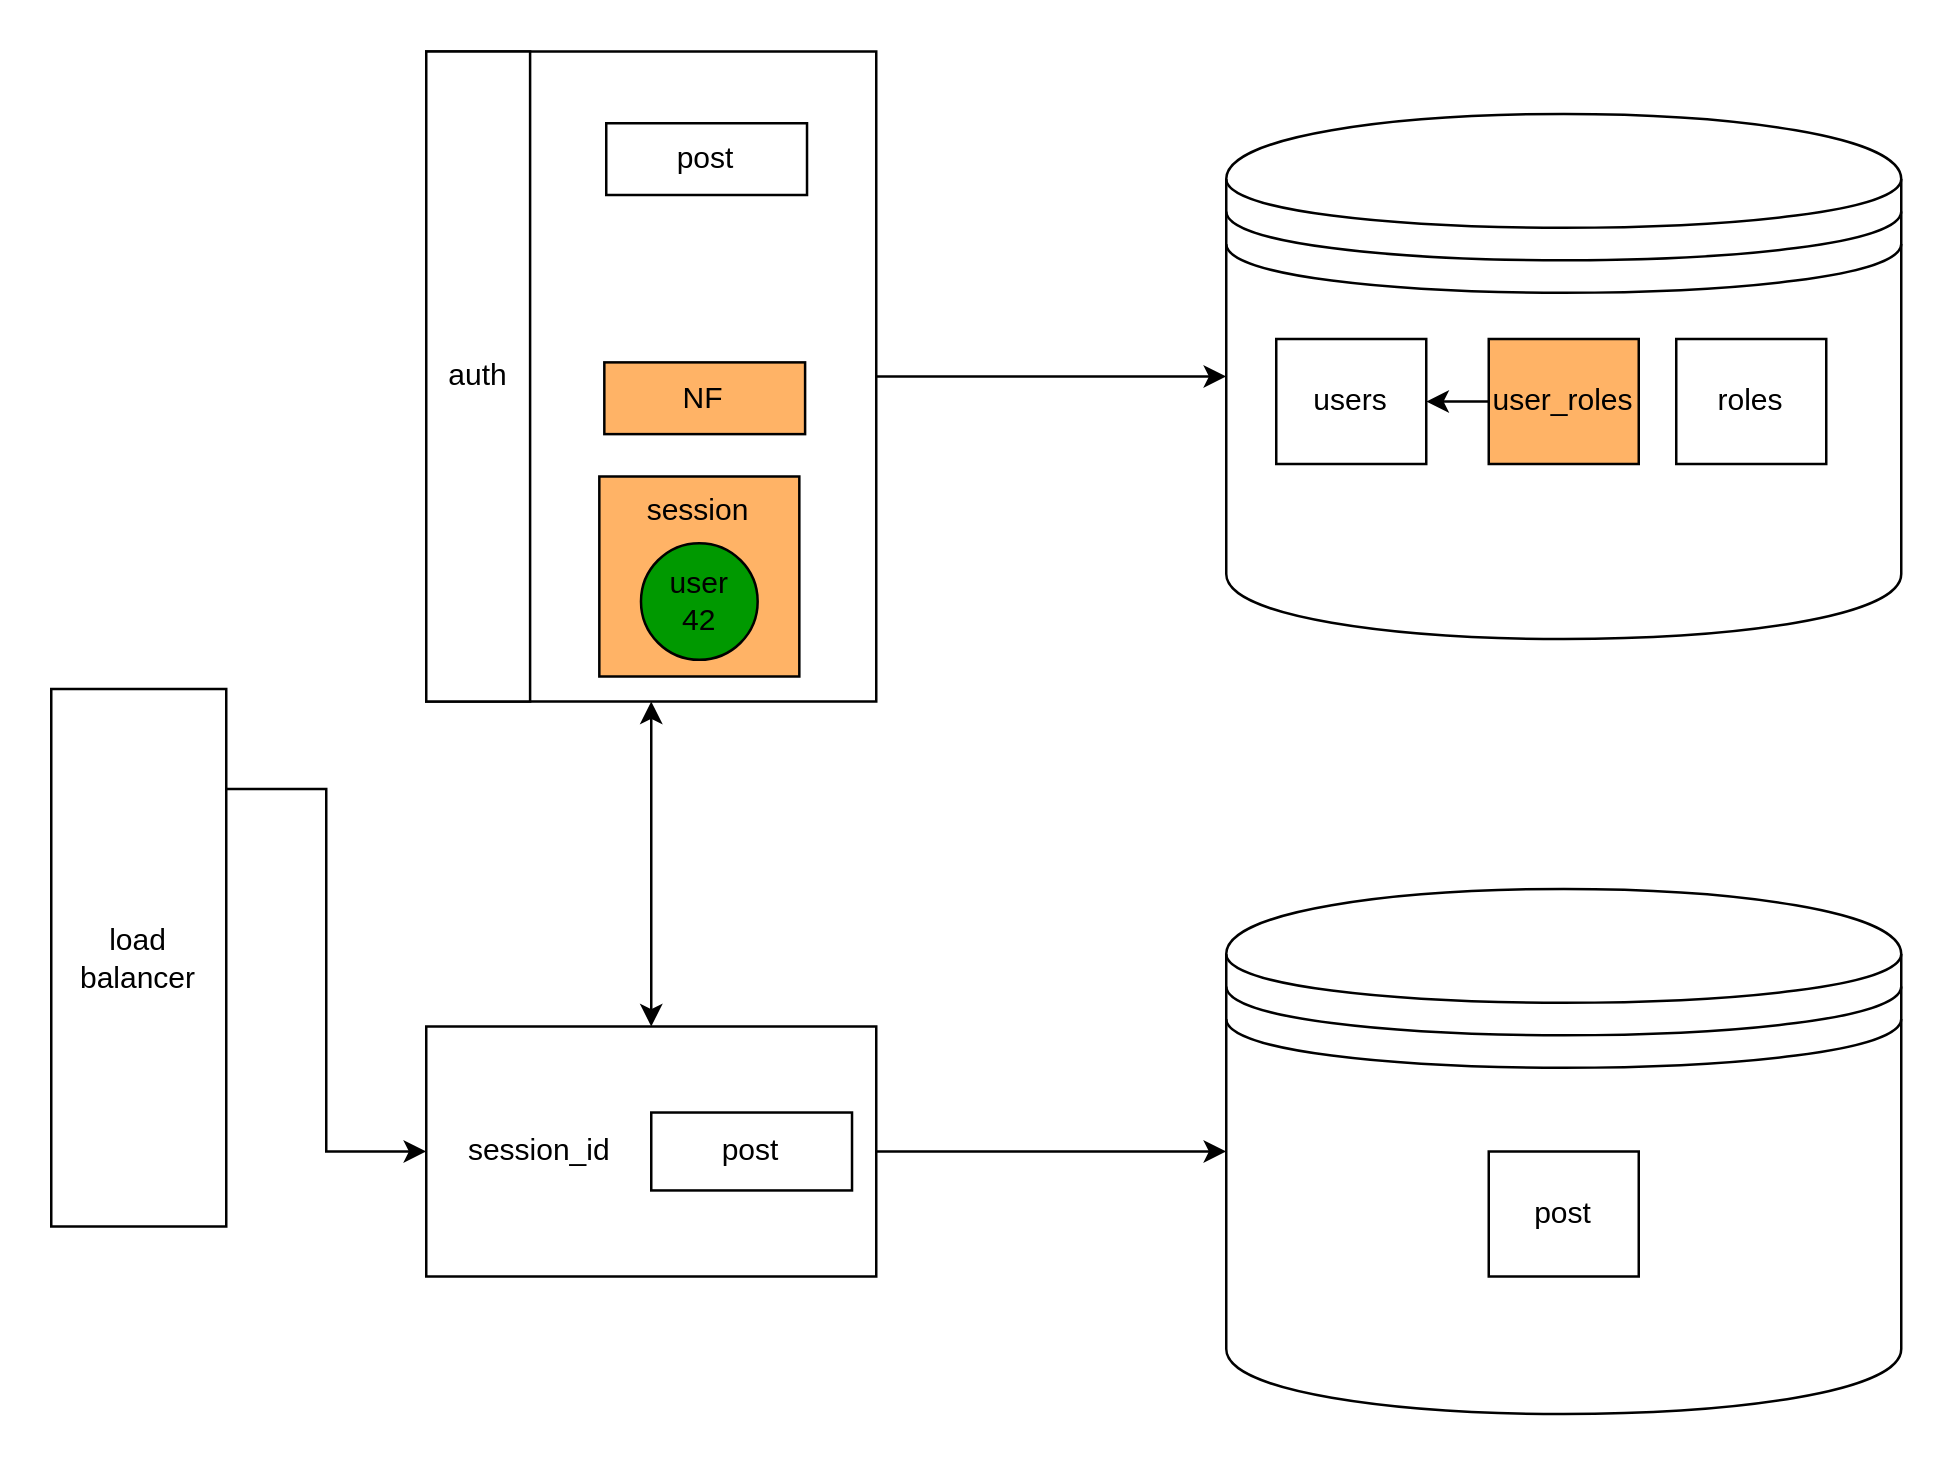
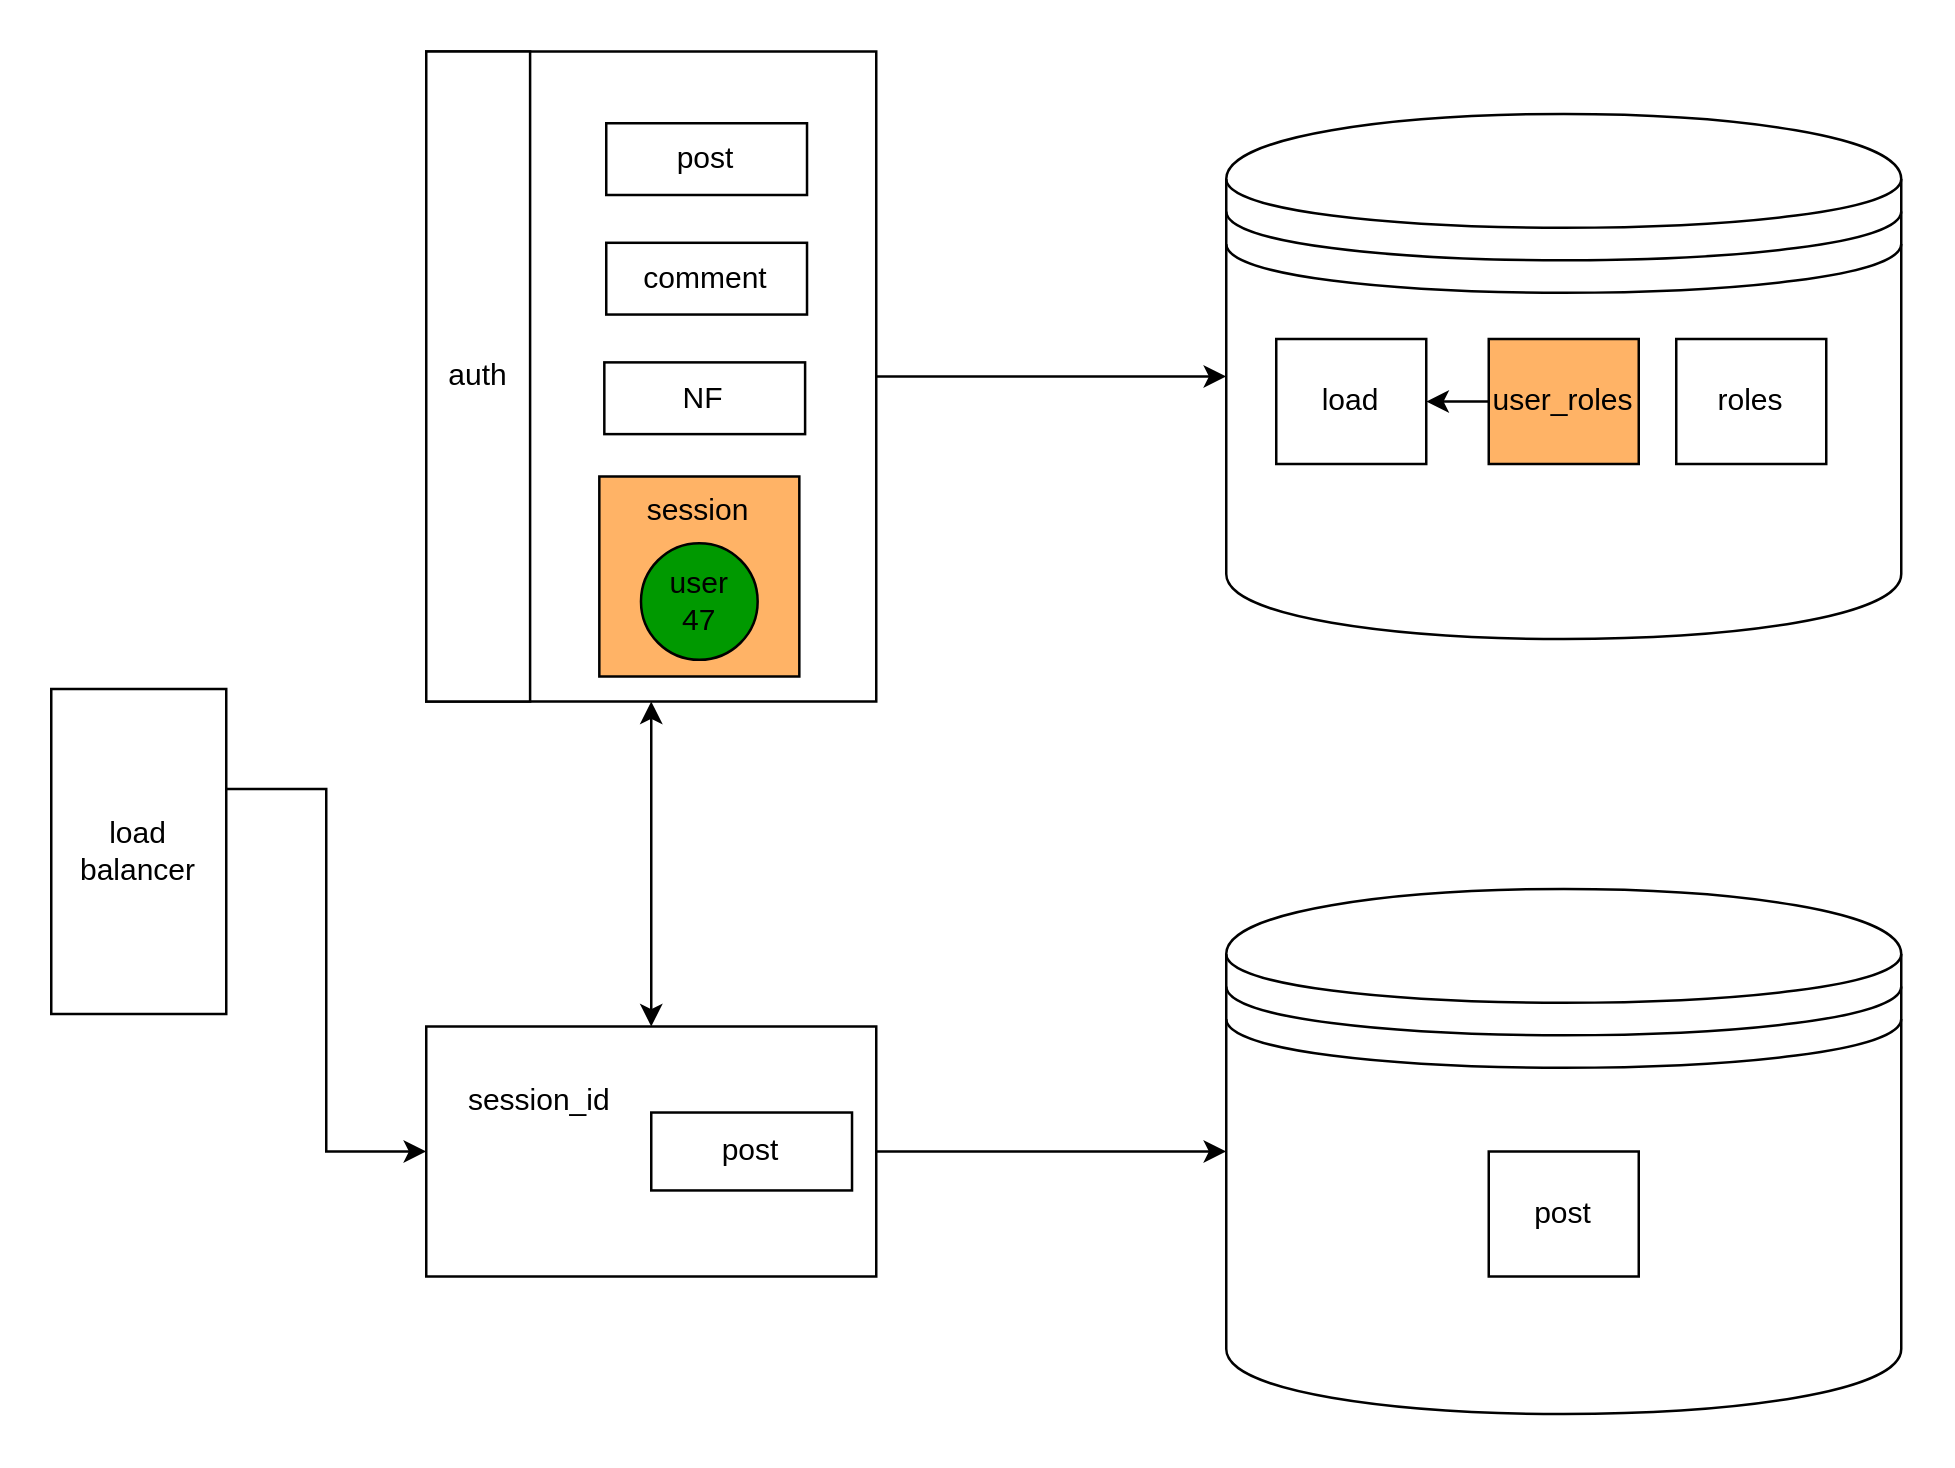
node "comment": added
node "NF": fillcolor #ffb366 -> #ffffff
node "users": label "users" -> "load"
node "user 42": label "user 42" -> "user 47"
node "load balancer": size 175x538 -> 175x325
node "session_id": moved (539, 1151) -> (539, 1101)
